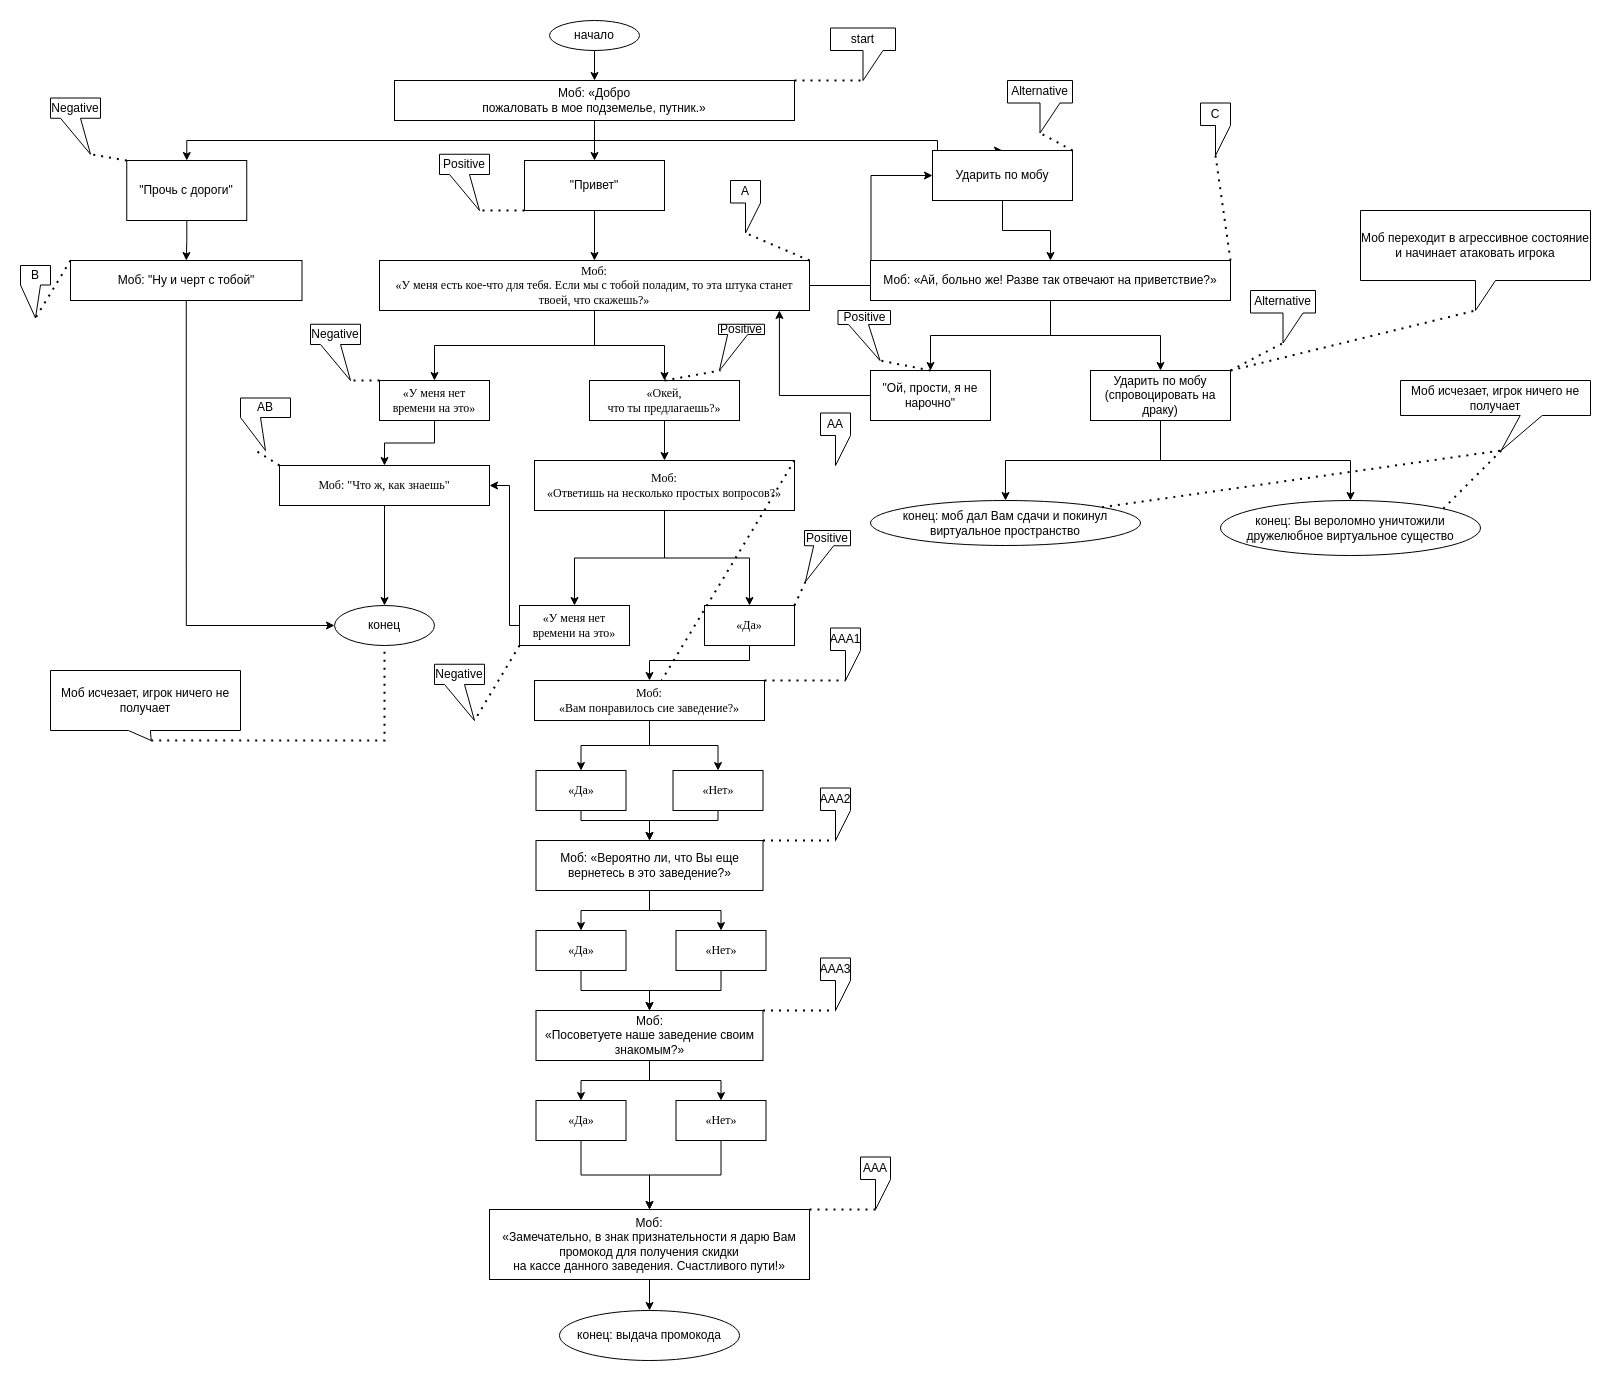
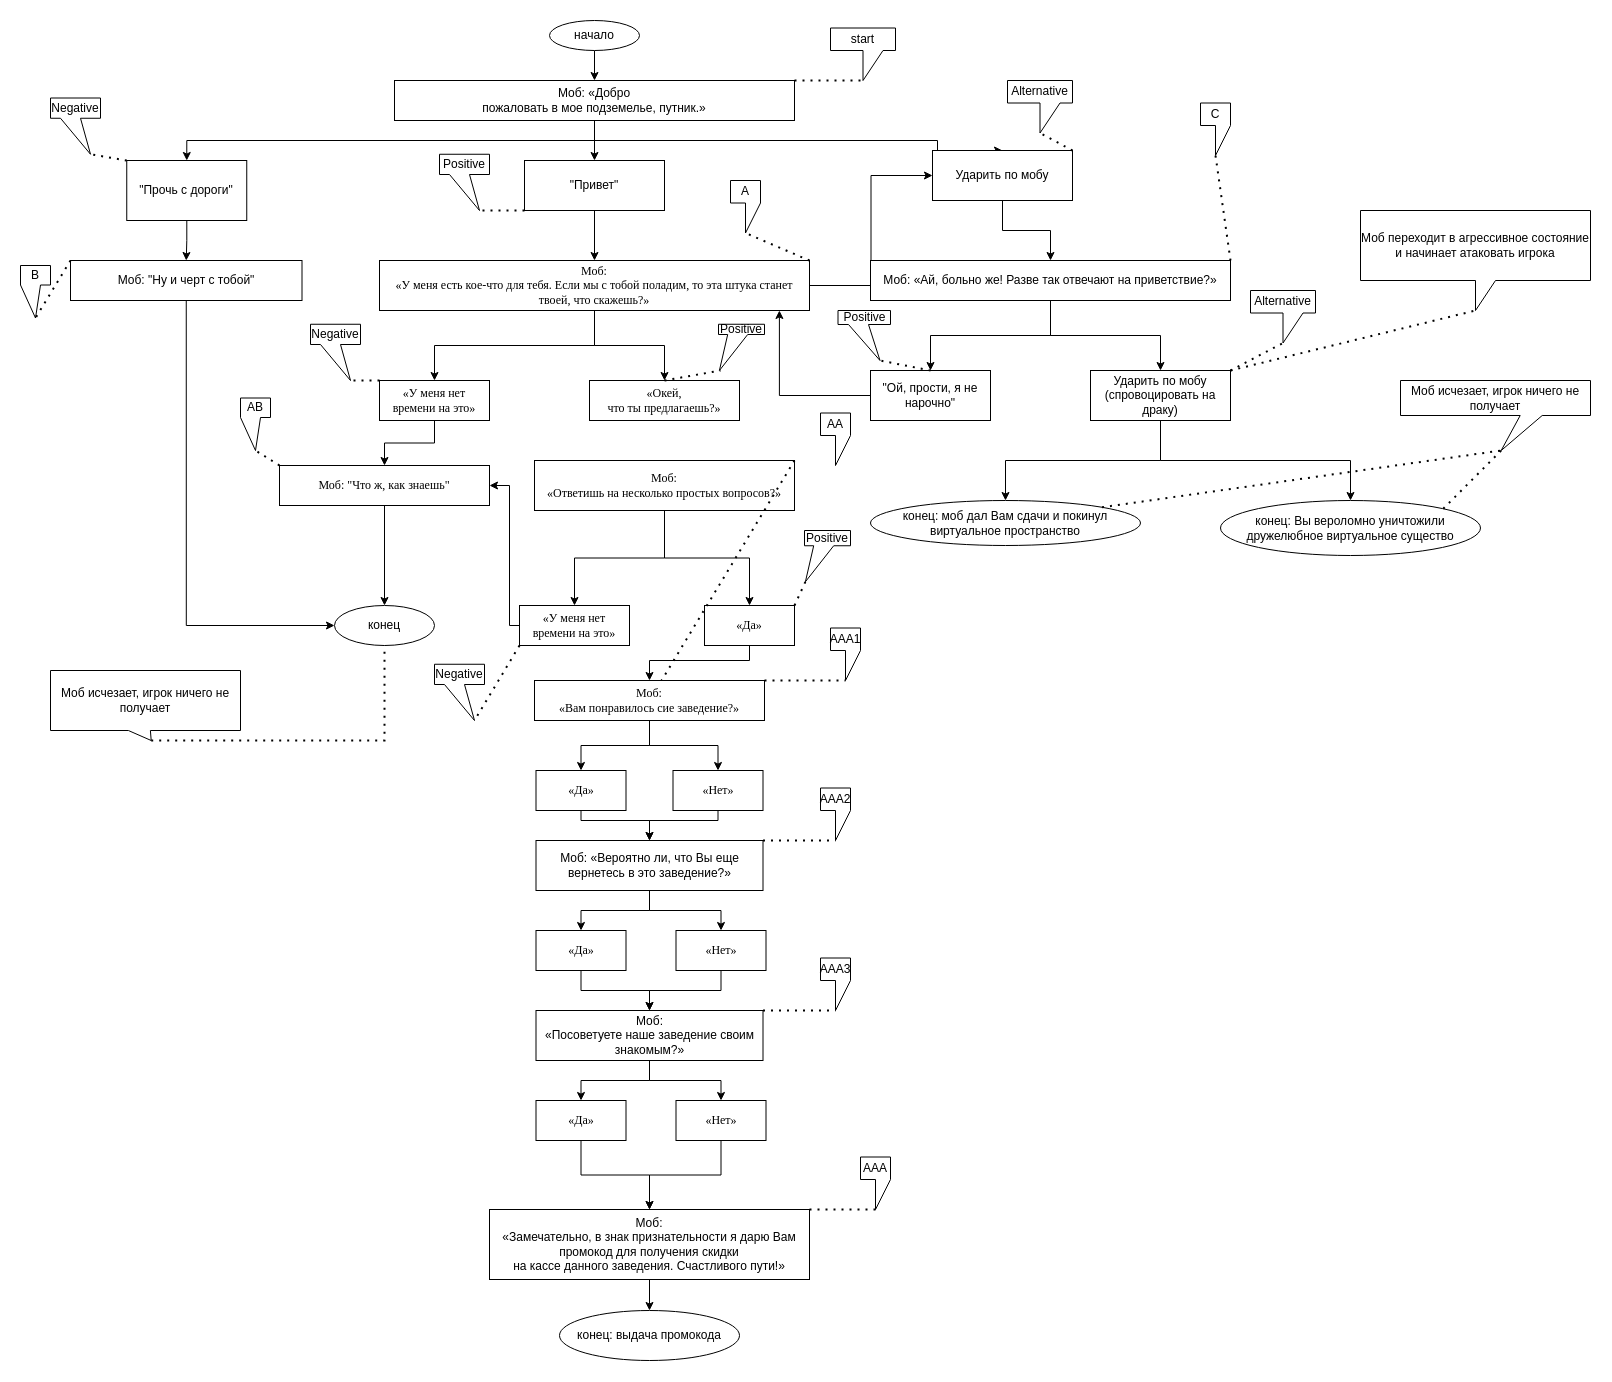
node "AB": size 50x53 -> 30x53
edge "«Окей, что ты предлагаешь?»" -> "Моб: «Ответишь на несколько простых вопросов?»": removed
